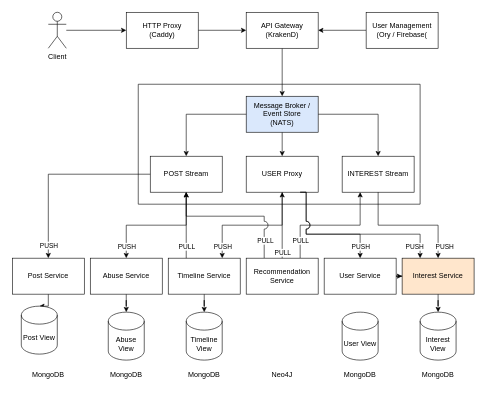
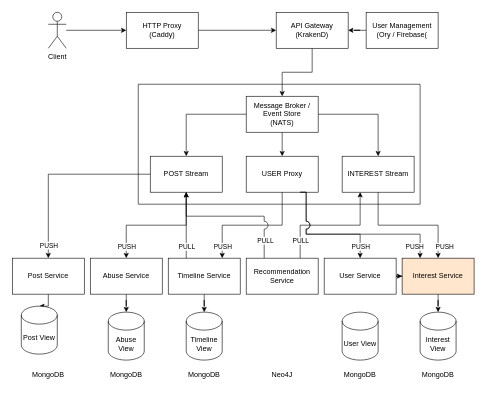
node "API Gateway (KrakenD)": moved (282, 30) -> (312, 30)
node "Message Broker / Event Store (NATS)": fillcolor #dae8fc -> #ffffff
edge "Recommendation Service" -> "USER Proxy": removed, label "PULL"
